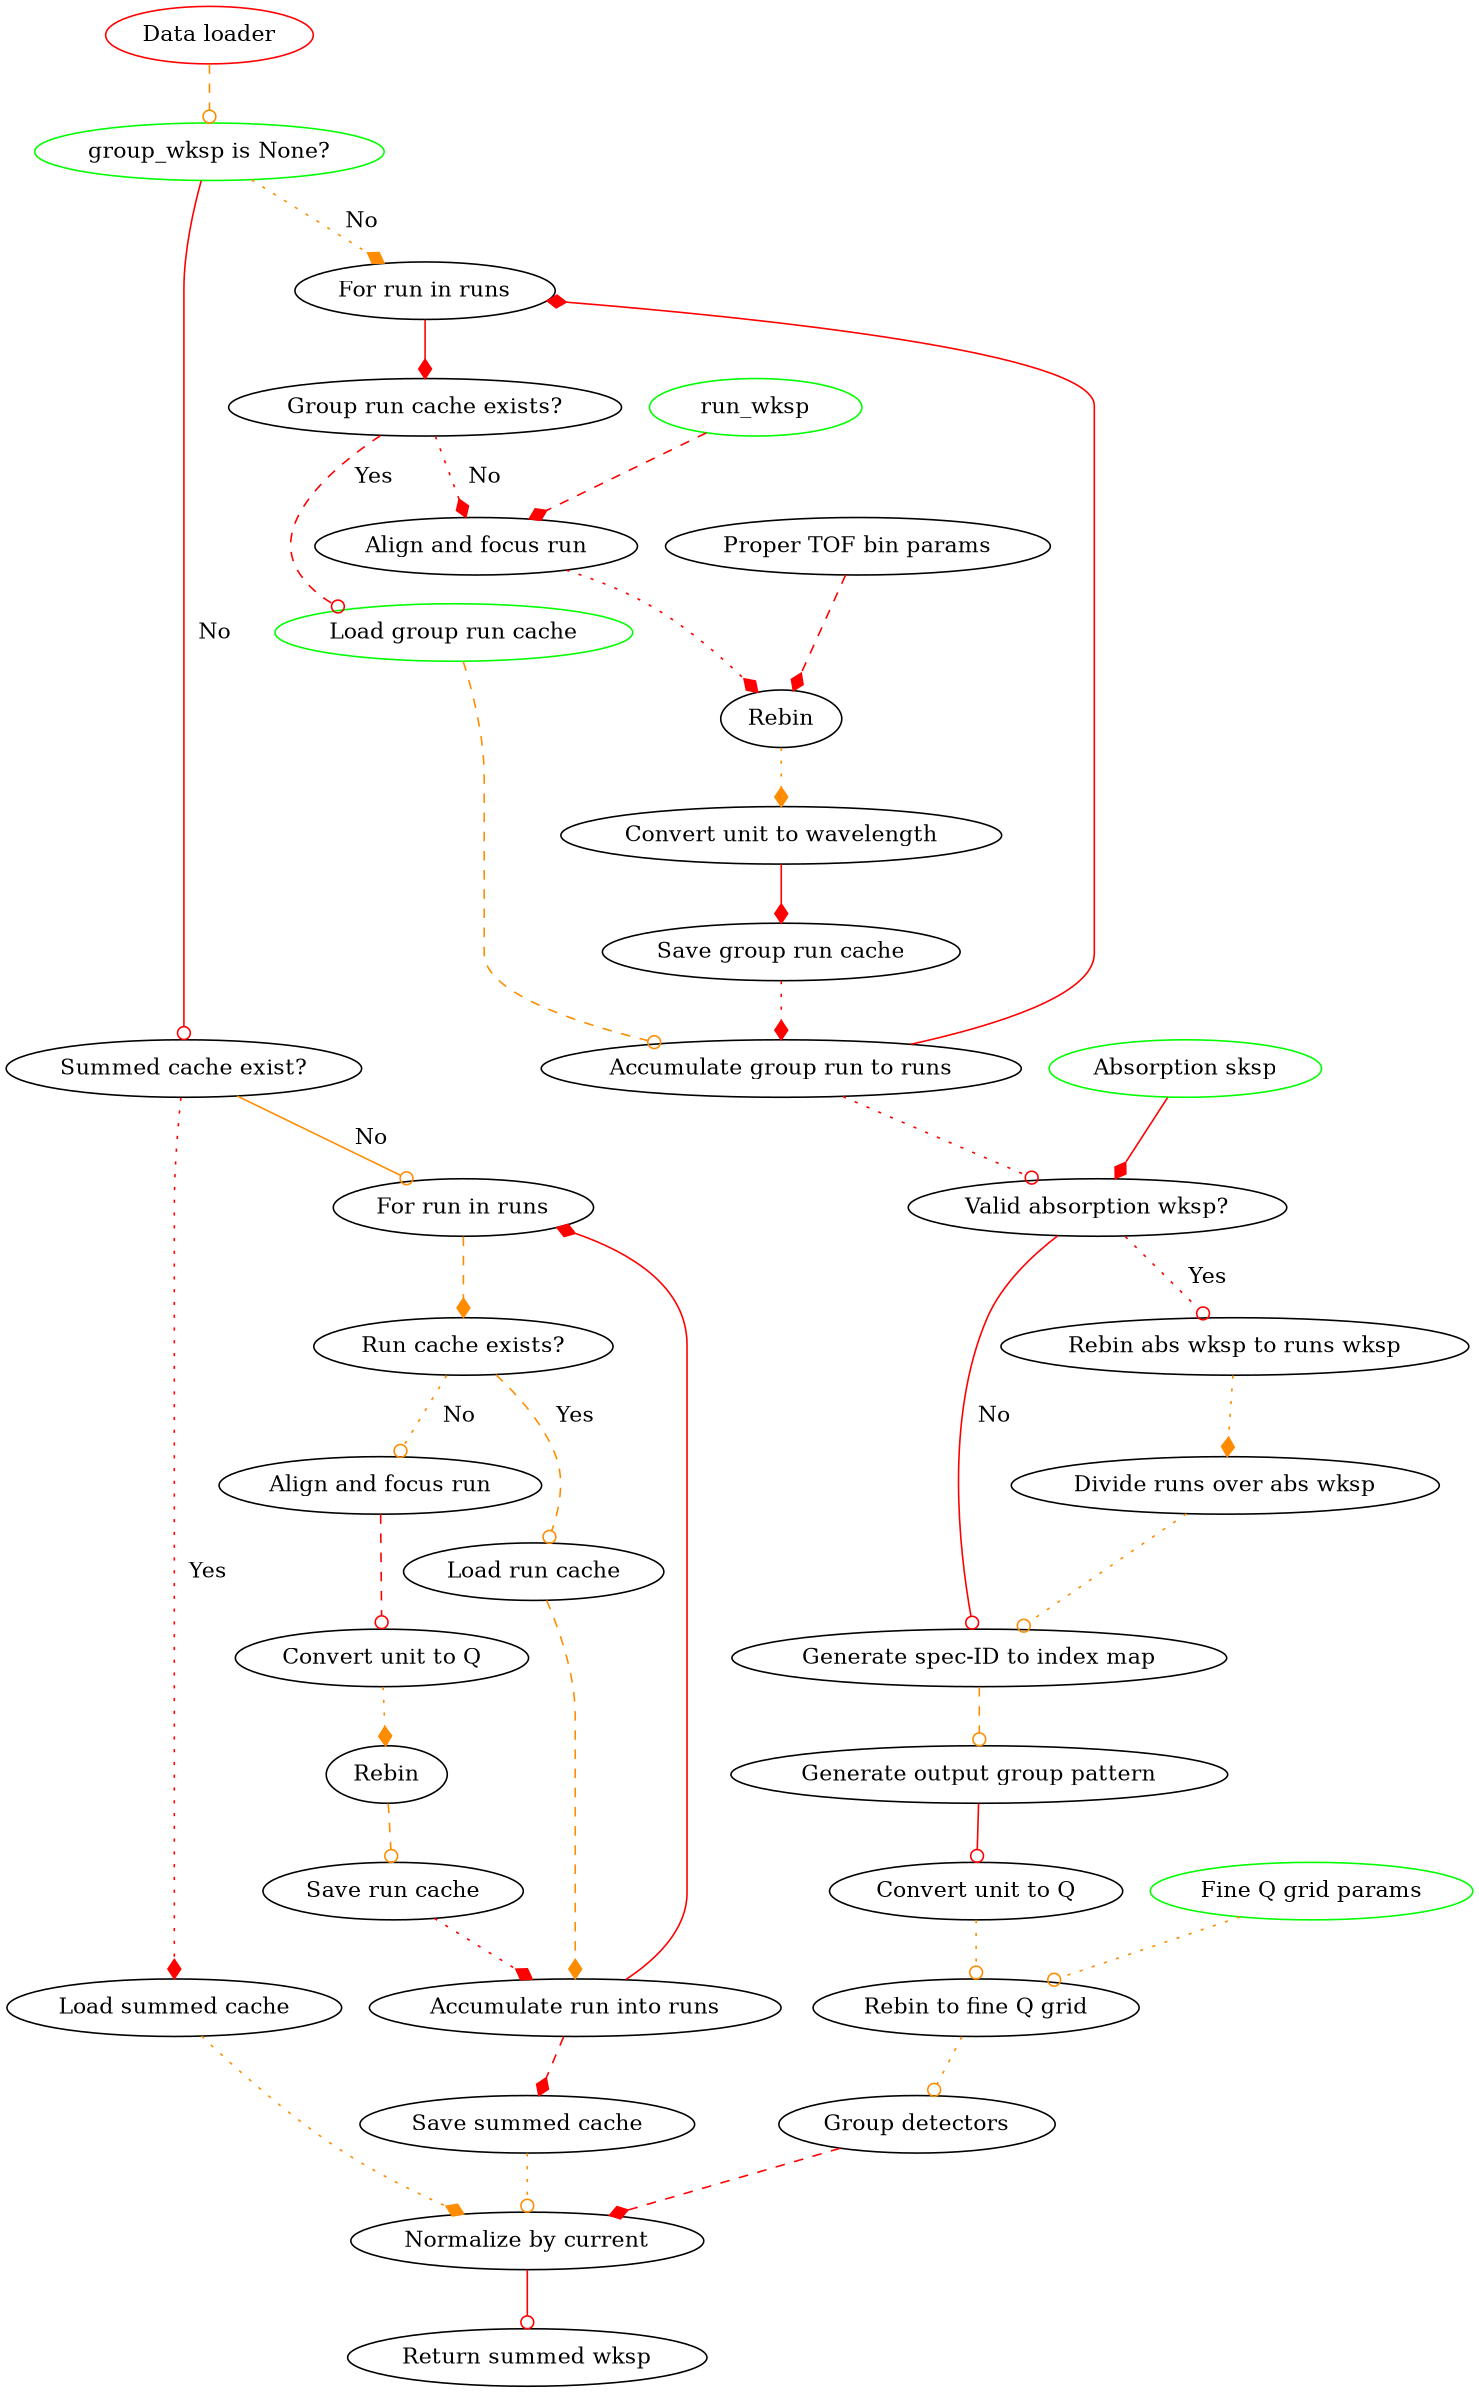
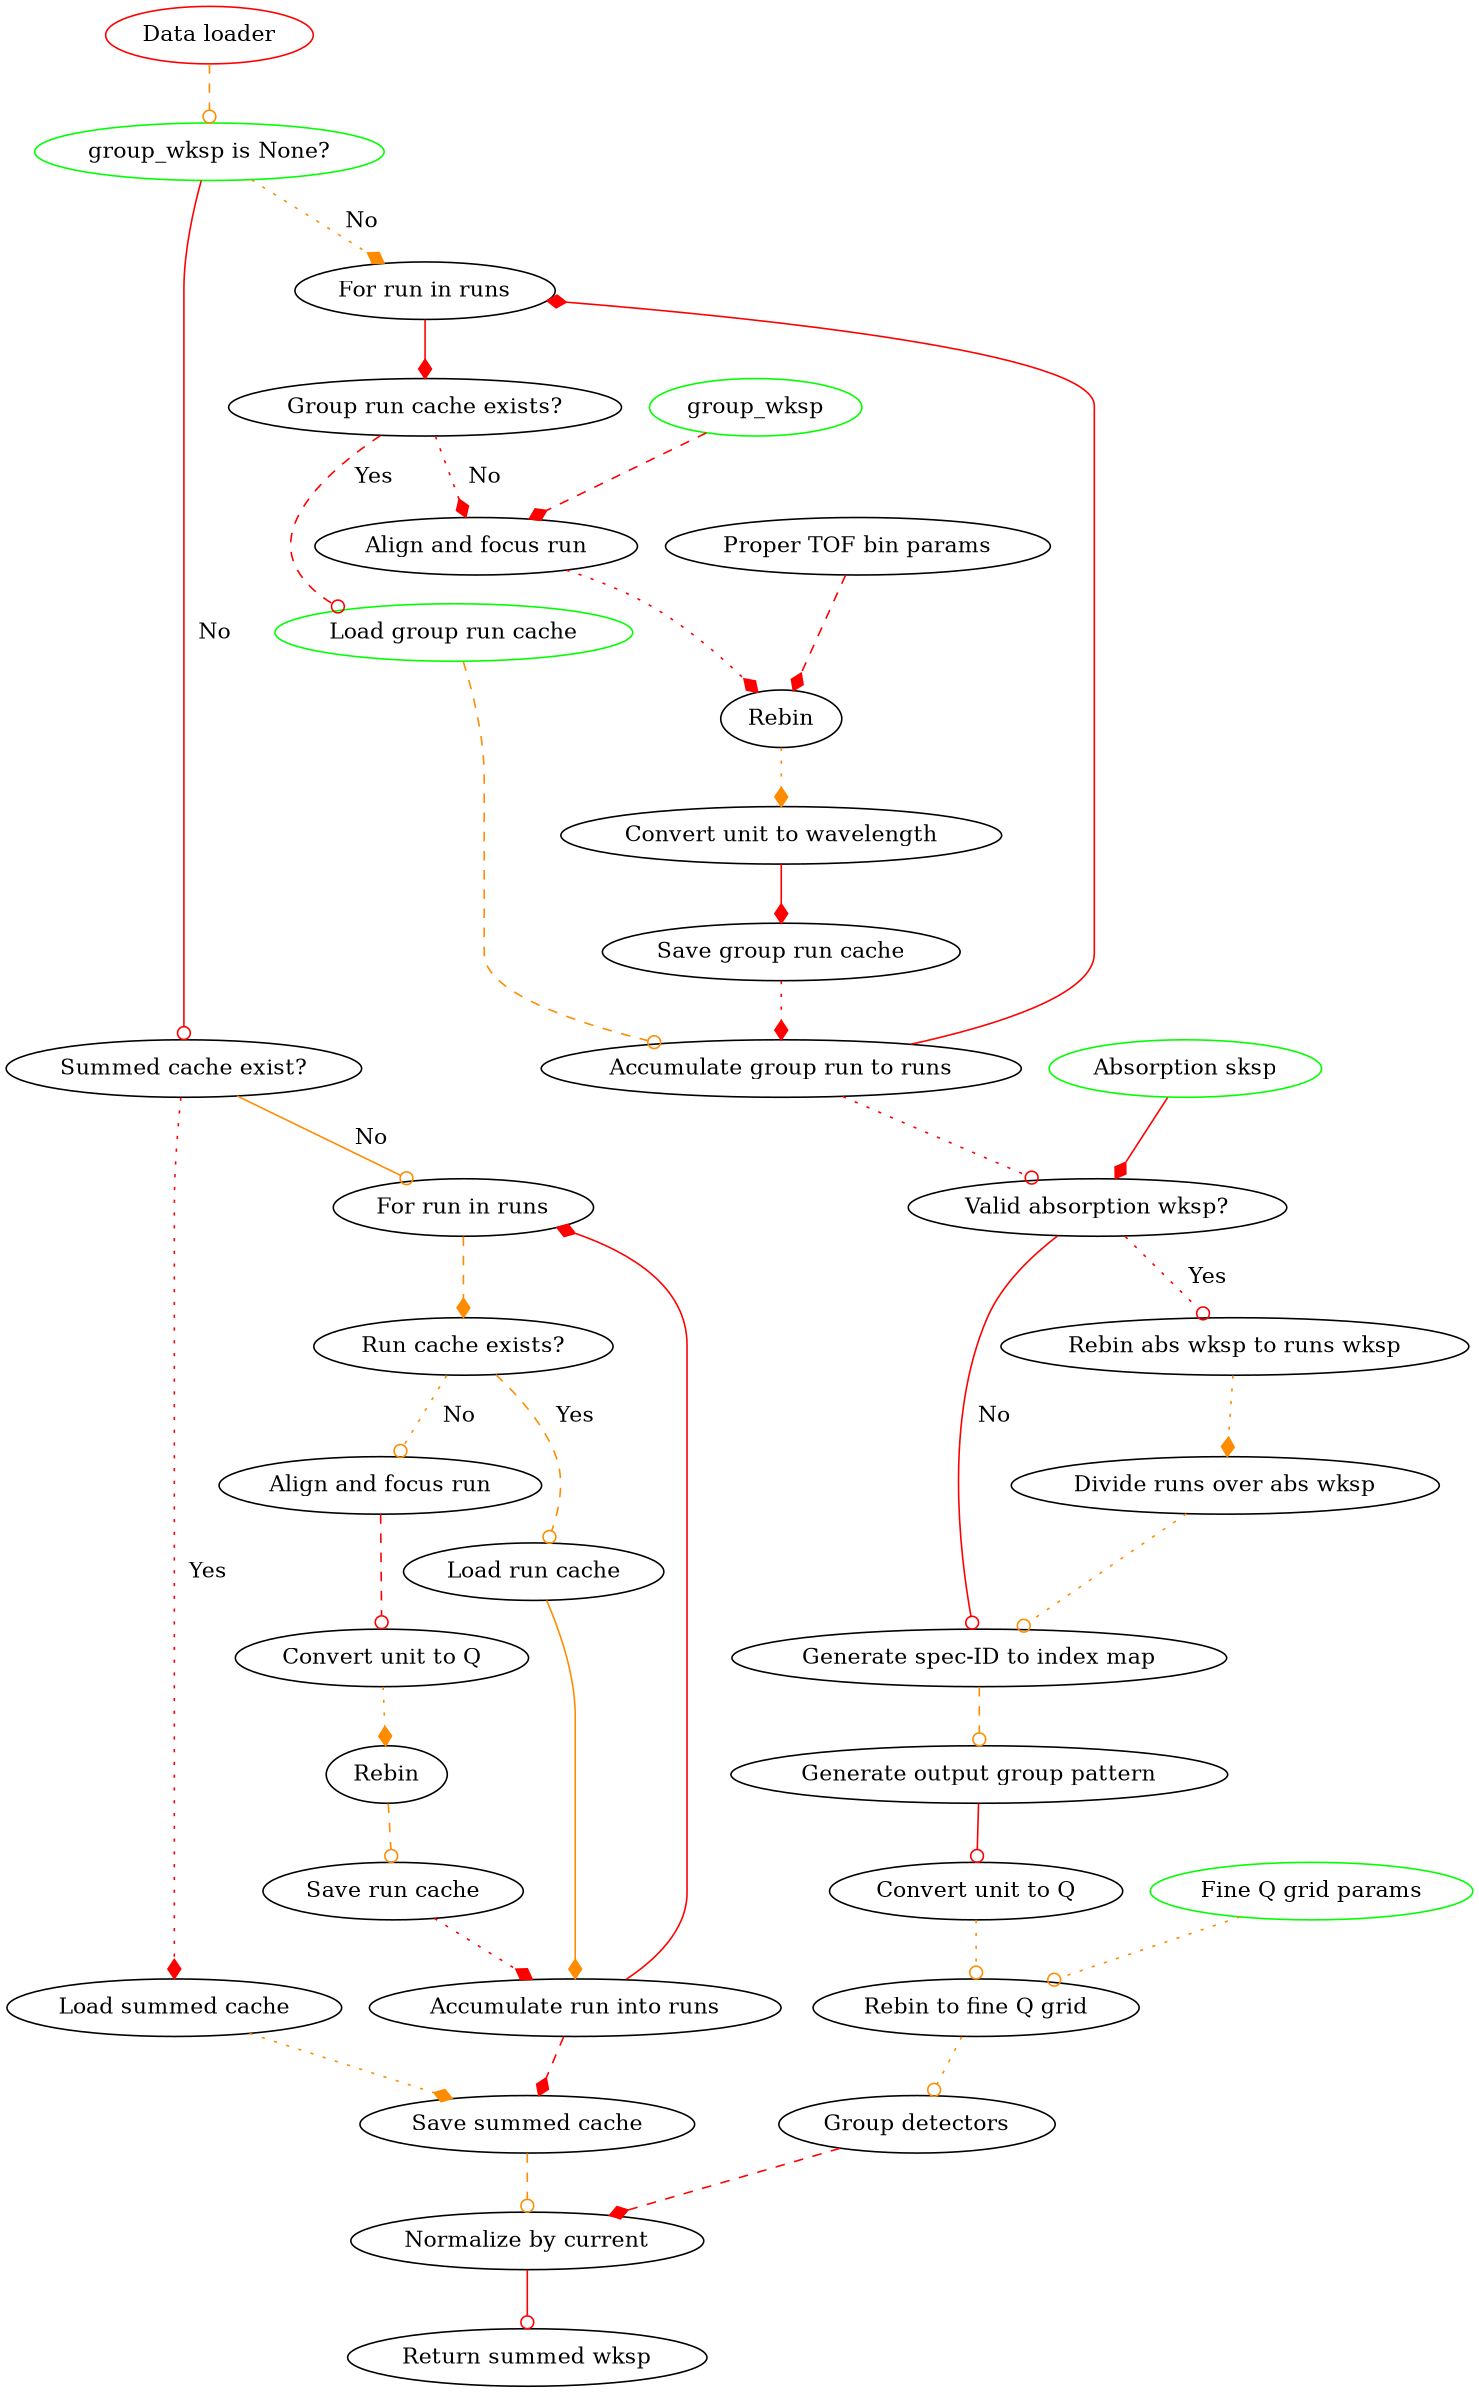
node "run_wksp": label "run_wksp" -> "group_wksp"
edge "Load run cache" -> "Accumulate run into runs": style dashed -> solid
edge "Load summed cache" -> "Normalize by current": now "Load summed cache" -> "Save summed cache"
edge "Save summed cache" -> "Normalize by current": style dotted -> dashed
